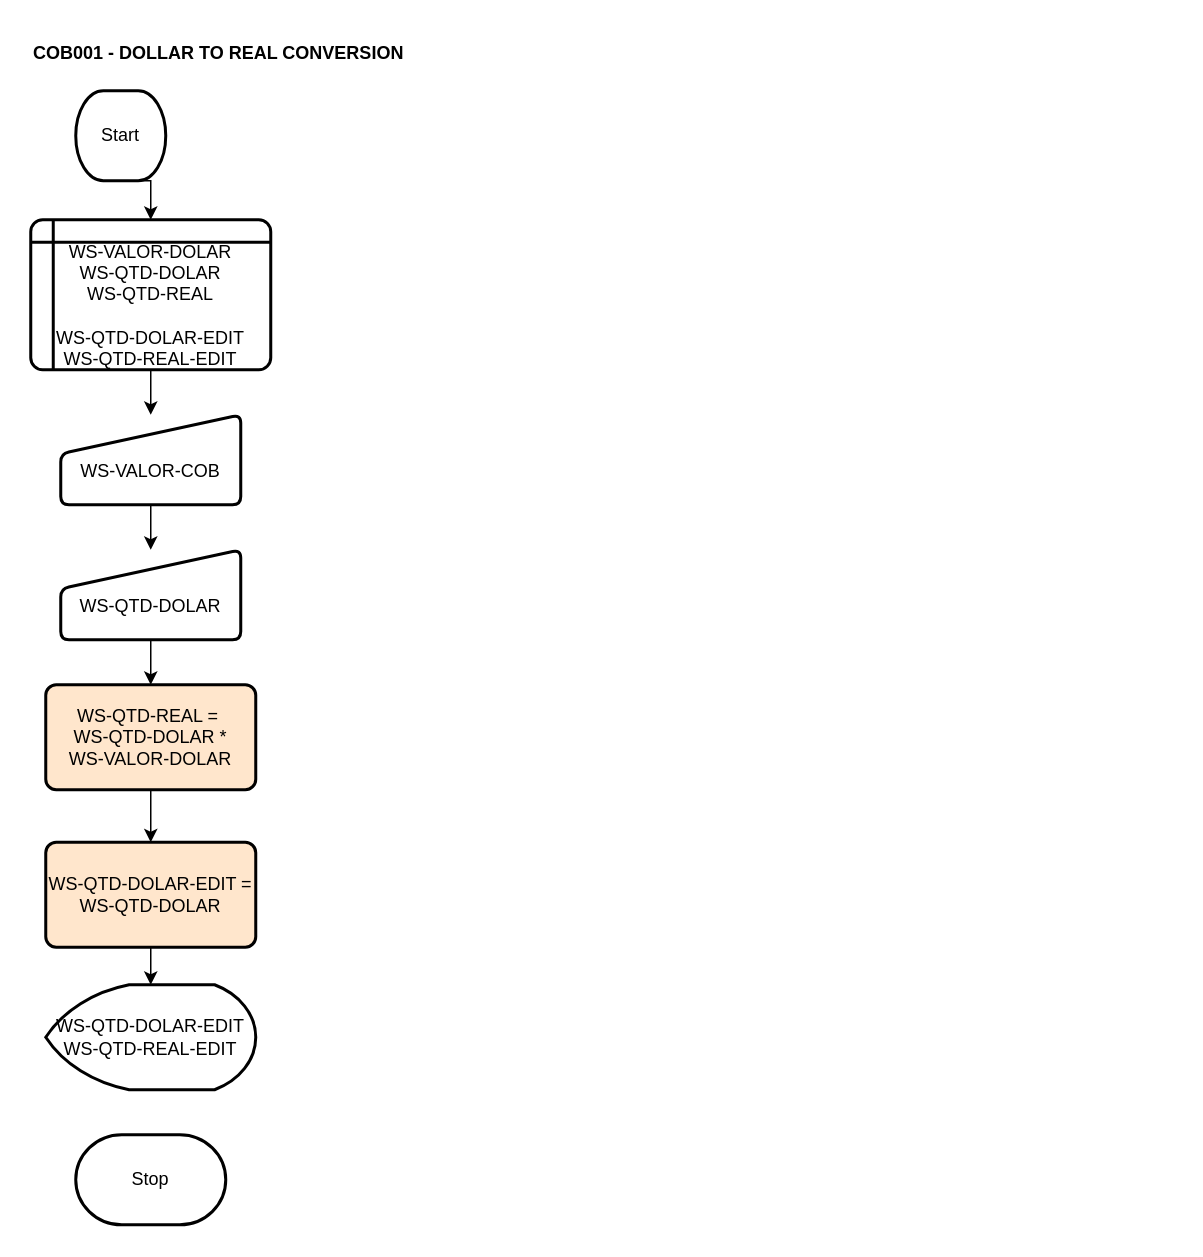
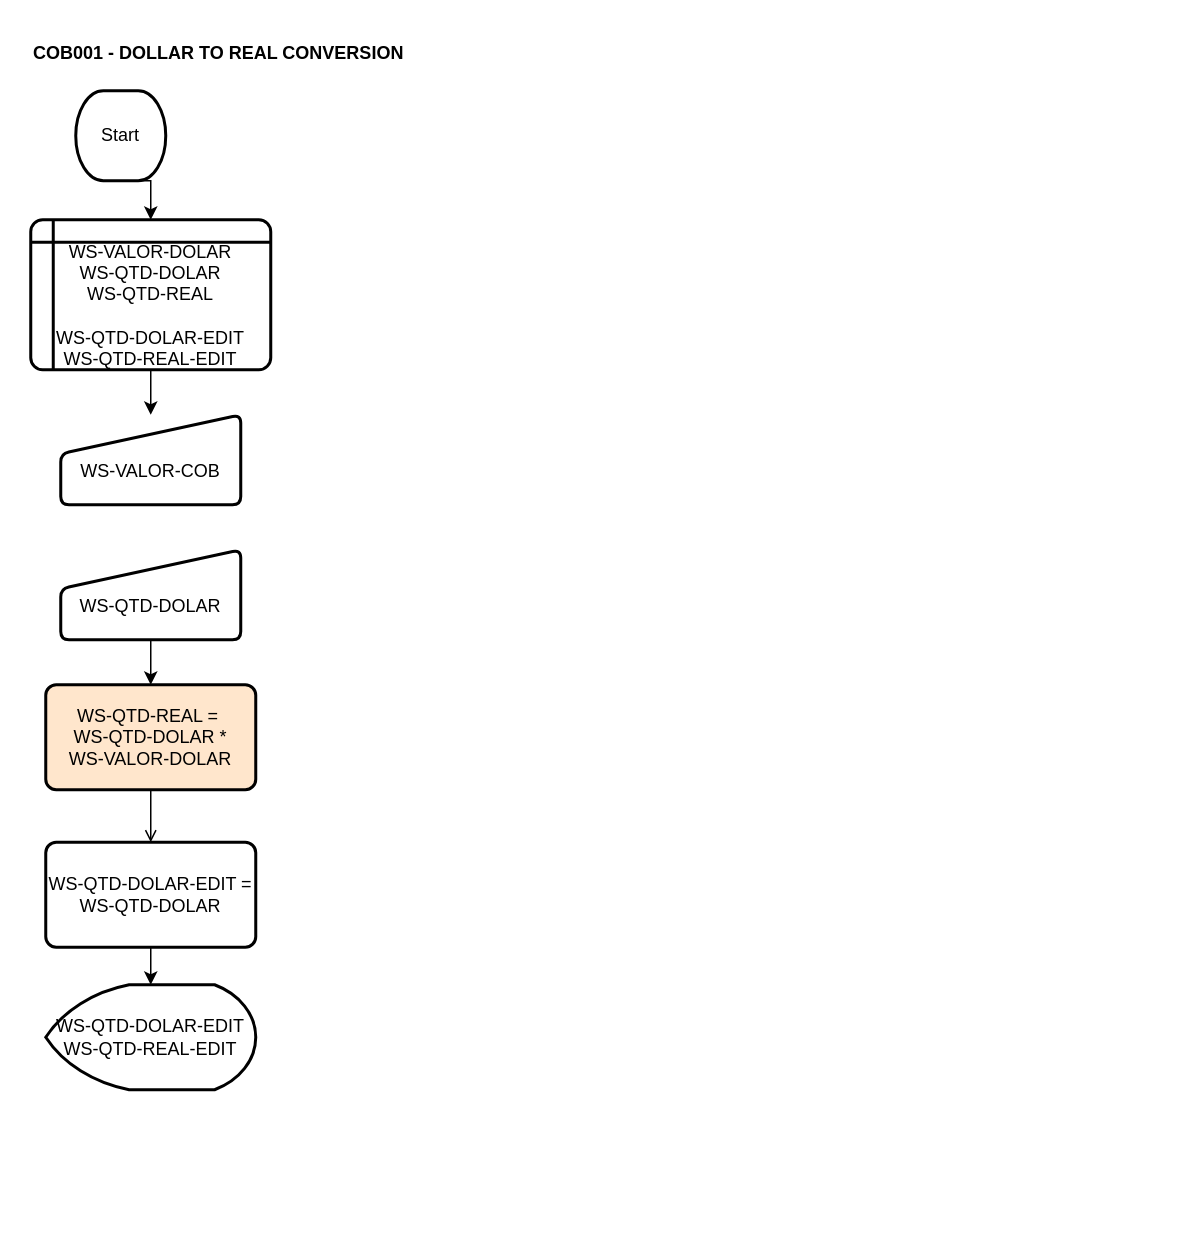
edge "WS-VALOR-COB" -> "WS-QTD-DOLAR": removed
edge "WS-QTD-REAL = WS-QTD-DOLAR * WS-VALOR-DOLAR" -> "WS-QTD-DOLAR-EDIT = WS-QTD-DOLAR": arrowhead classic -> open
node "WS-QTD-DOLAR-EDIT = WS-QTD-DOLAR": fillcolor #ffe6cc -> #ffffff
node "Stop": removed
